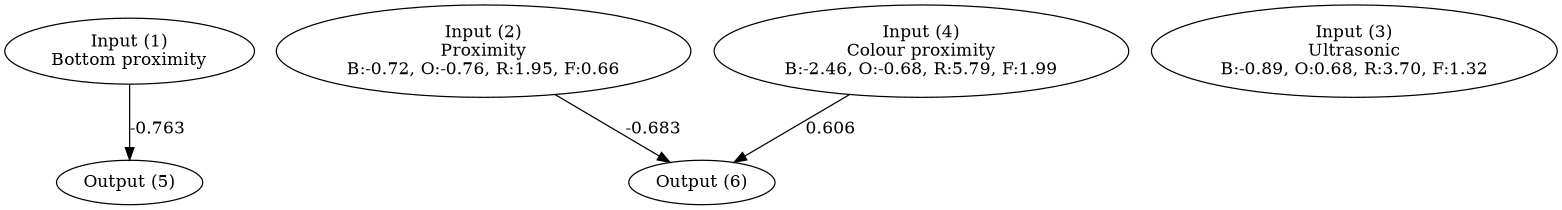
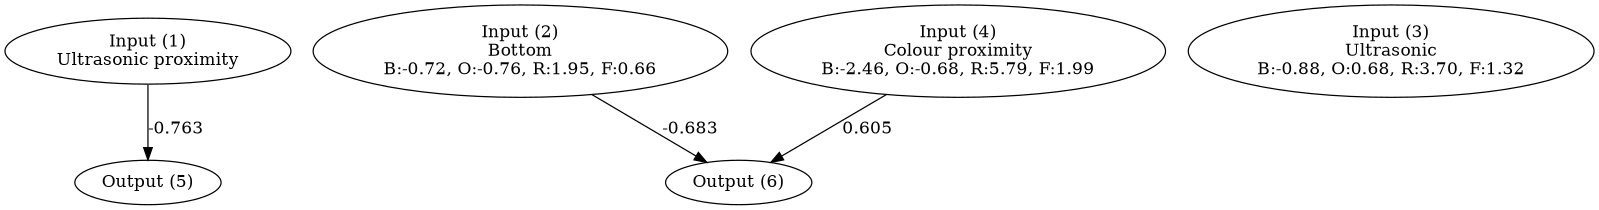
node "Input (1) Bottom proximity": label "Input (1) Bottom proximity" -> "Input (1) Ultrasonic proximity"
node "Input (2) Proximity B:-0.72, O:-0.76, R:1.95, F:0.66": label "Input (2) Proximity B:-0.72, O:-0.76, R:1.95, F:0.66" -> "Input (2) Bottom B:-0.72, O:-0.76, R:1.95, F:0.66"
node "Input (3) Ultrasonic B:-0.89, O:0.68, R:3.70, F:1.32": label "Input (3) Ultrasonic B:-0.89, O:0.68, R:3.70, F:1.32" -> "Input (3) Ultrasonic B:-0.88, O:0.68, R:3.70, F:1.32"
edge "Input (4) Colour proximity B:-2.46, O:-0.68, R:5.79, F:1.99" -> "Output (6)": label "0.606" -> "0.605"
